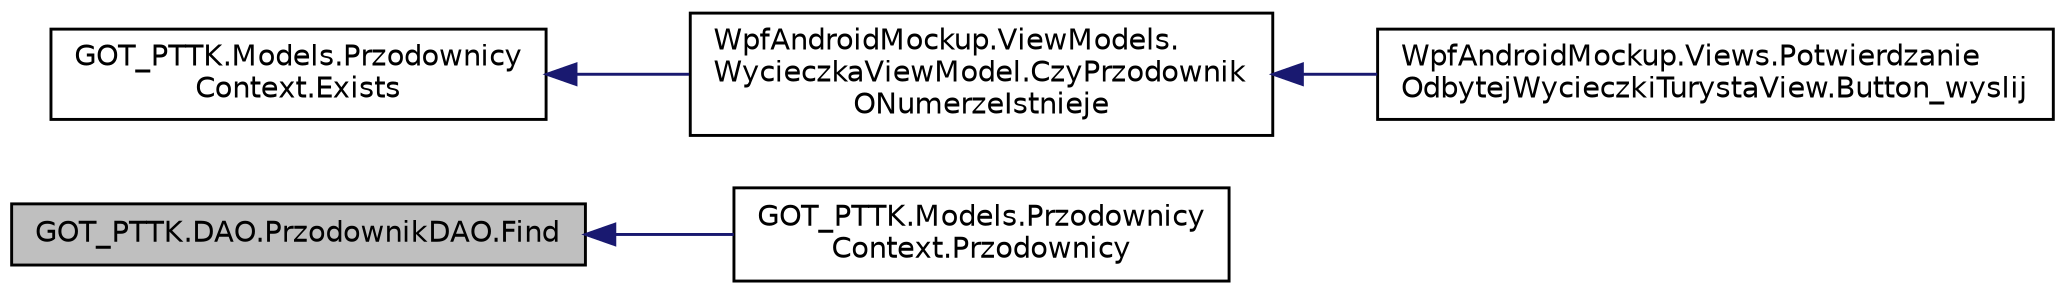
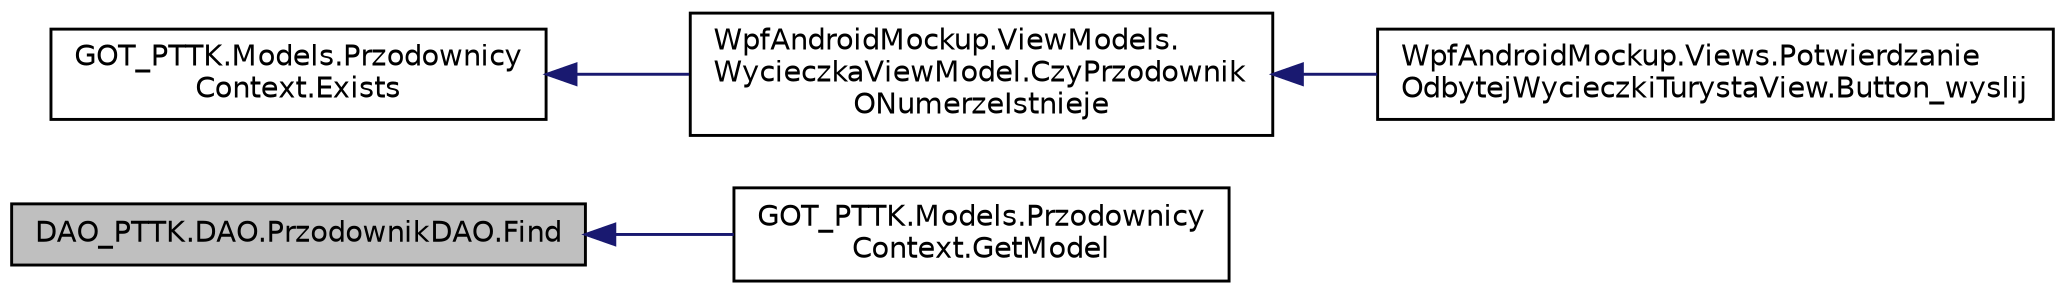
node "GOT_PTTK.DAO.PrzodownikDAO.Find": label "GOT_PTTK.DAO.PrzodownikDAO.Find" -> "DAO_PTTK.DAO.PrzodownikDAO.Find"
node "GOT_PTTK.Models.Przodownicy Context.Przodownicy": label "GOT_PTTK.Models.Przodownicy Context.Przodownicy" -> "GOT_PTTK.Models.Przodownicy Context.GetModel"
